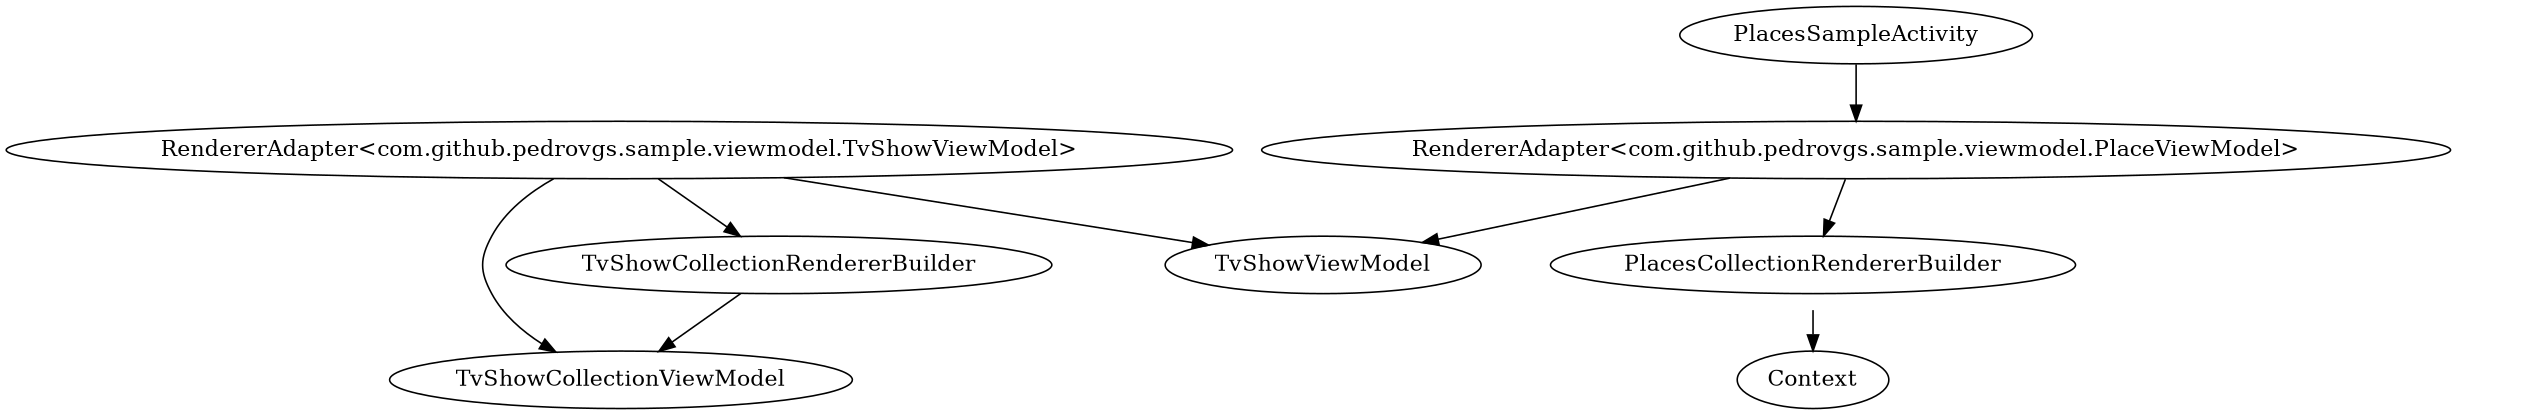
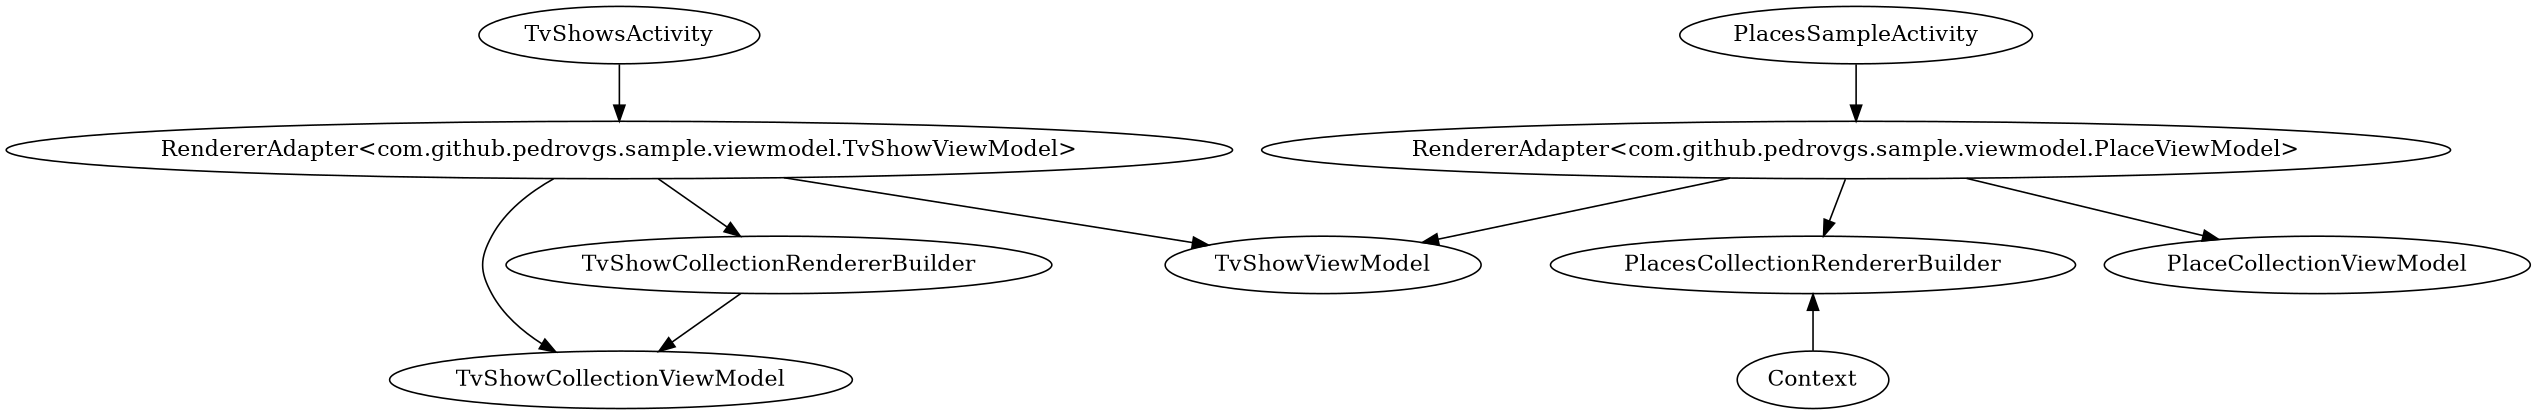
node "TvShowsActivity": added
node "PlaceCollectionViewModel": added
edge "PlacesCollectionRendererBuilder" -> "Context": reversed
